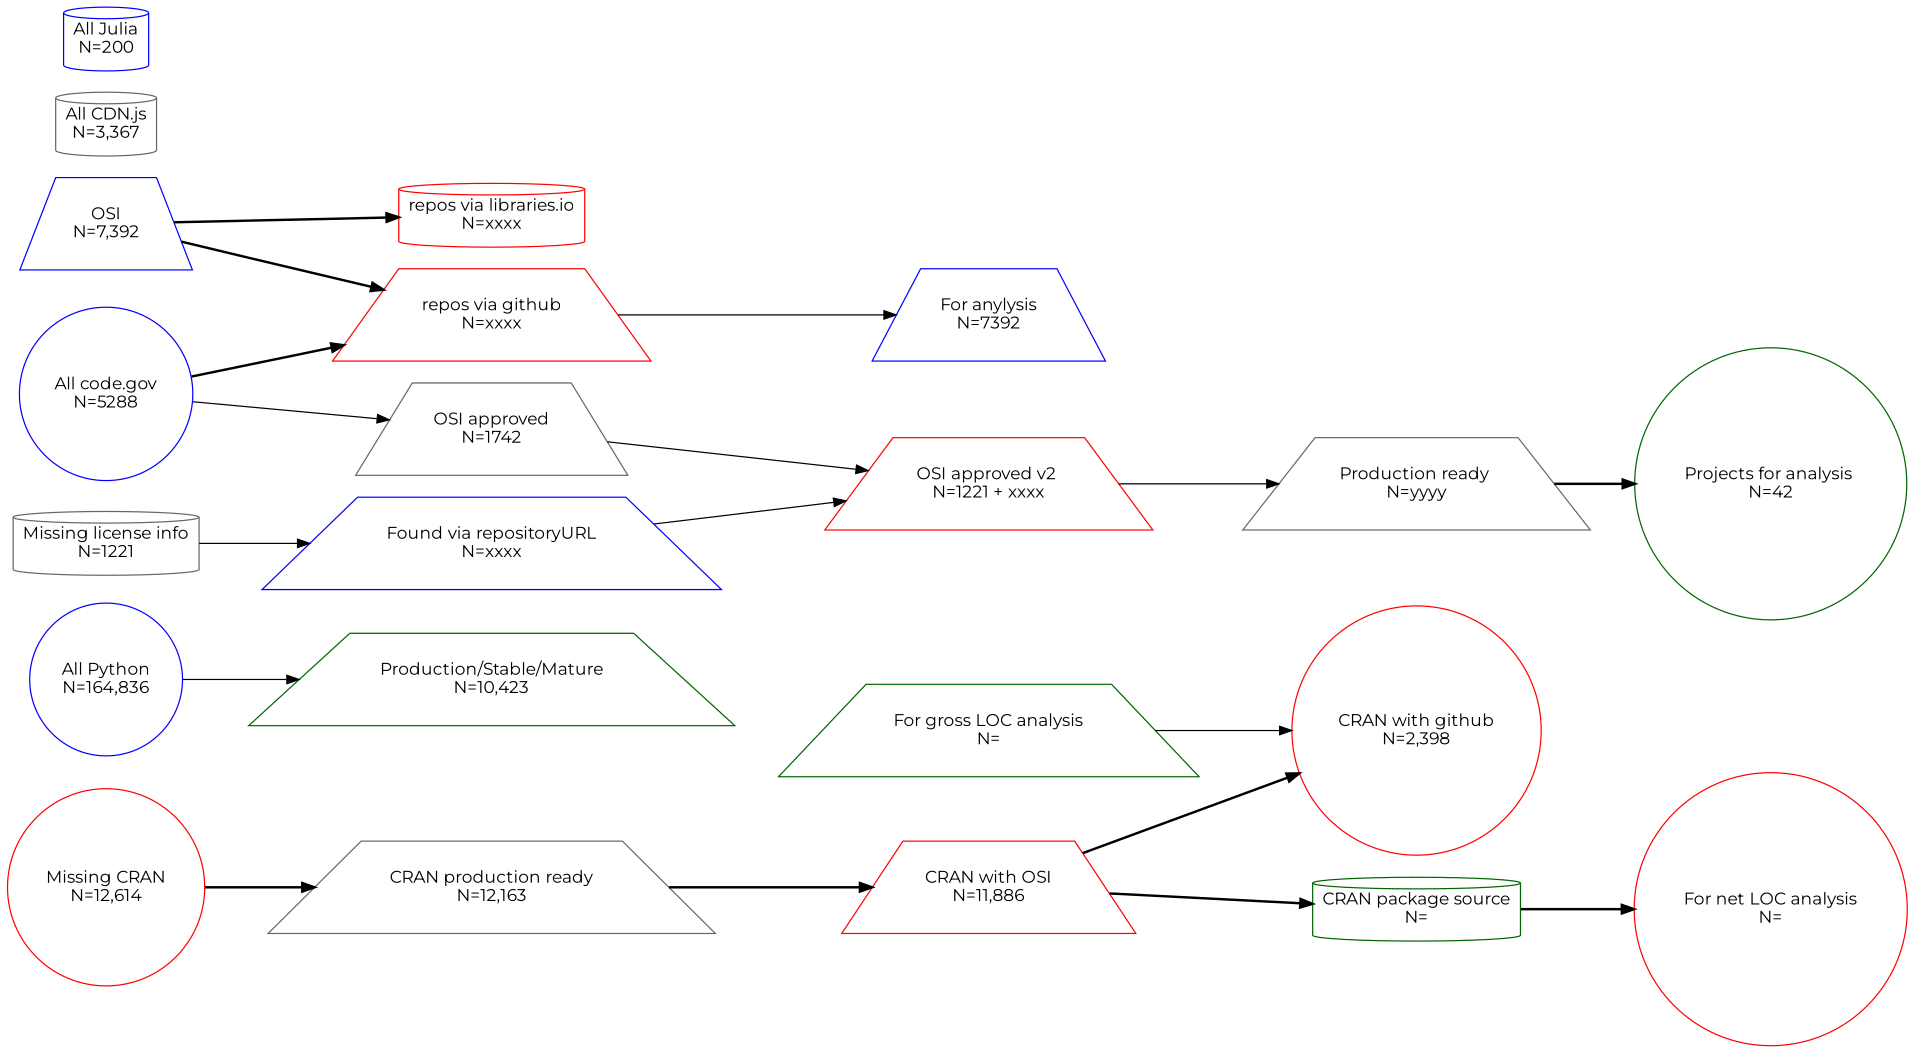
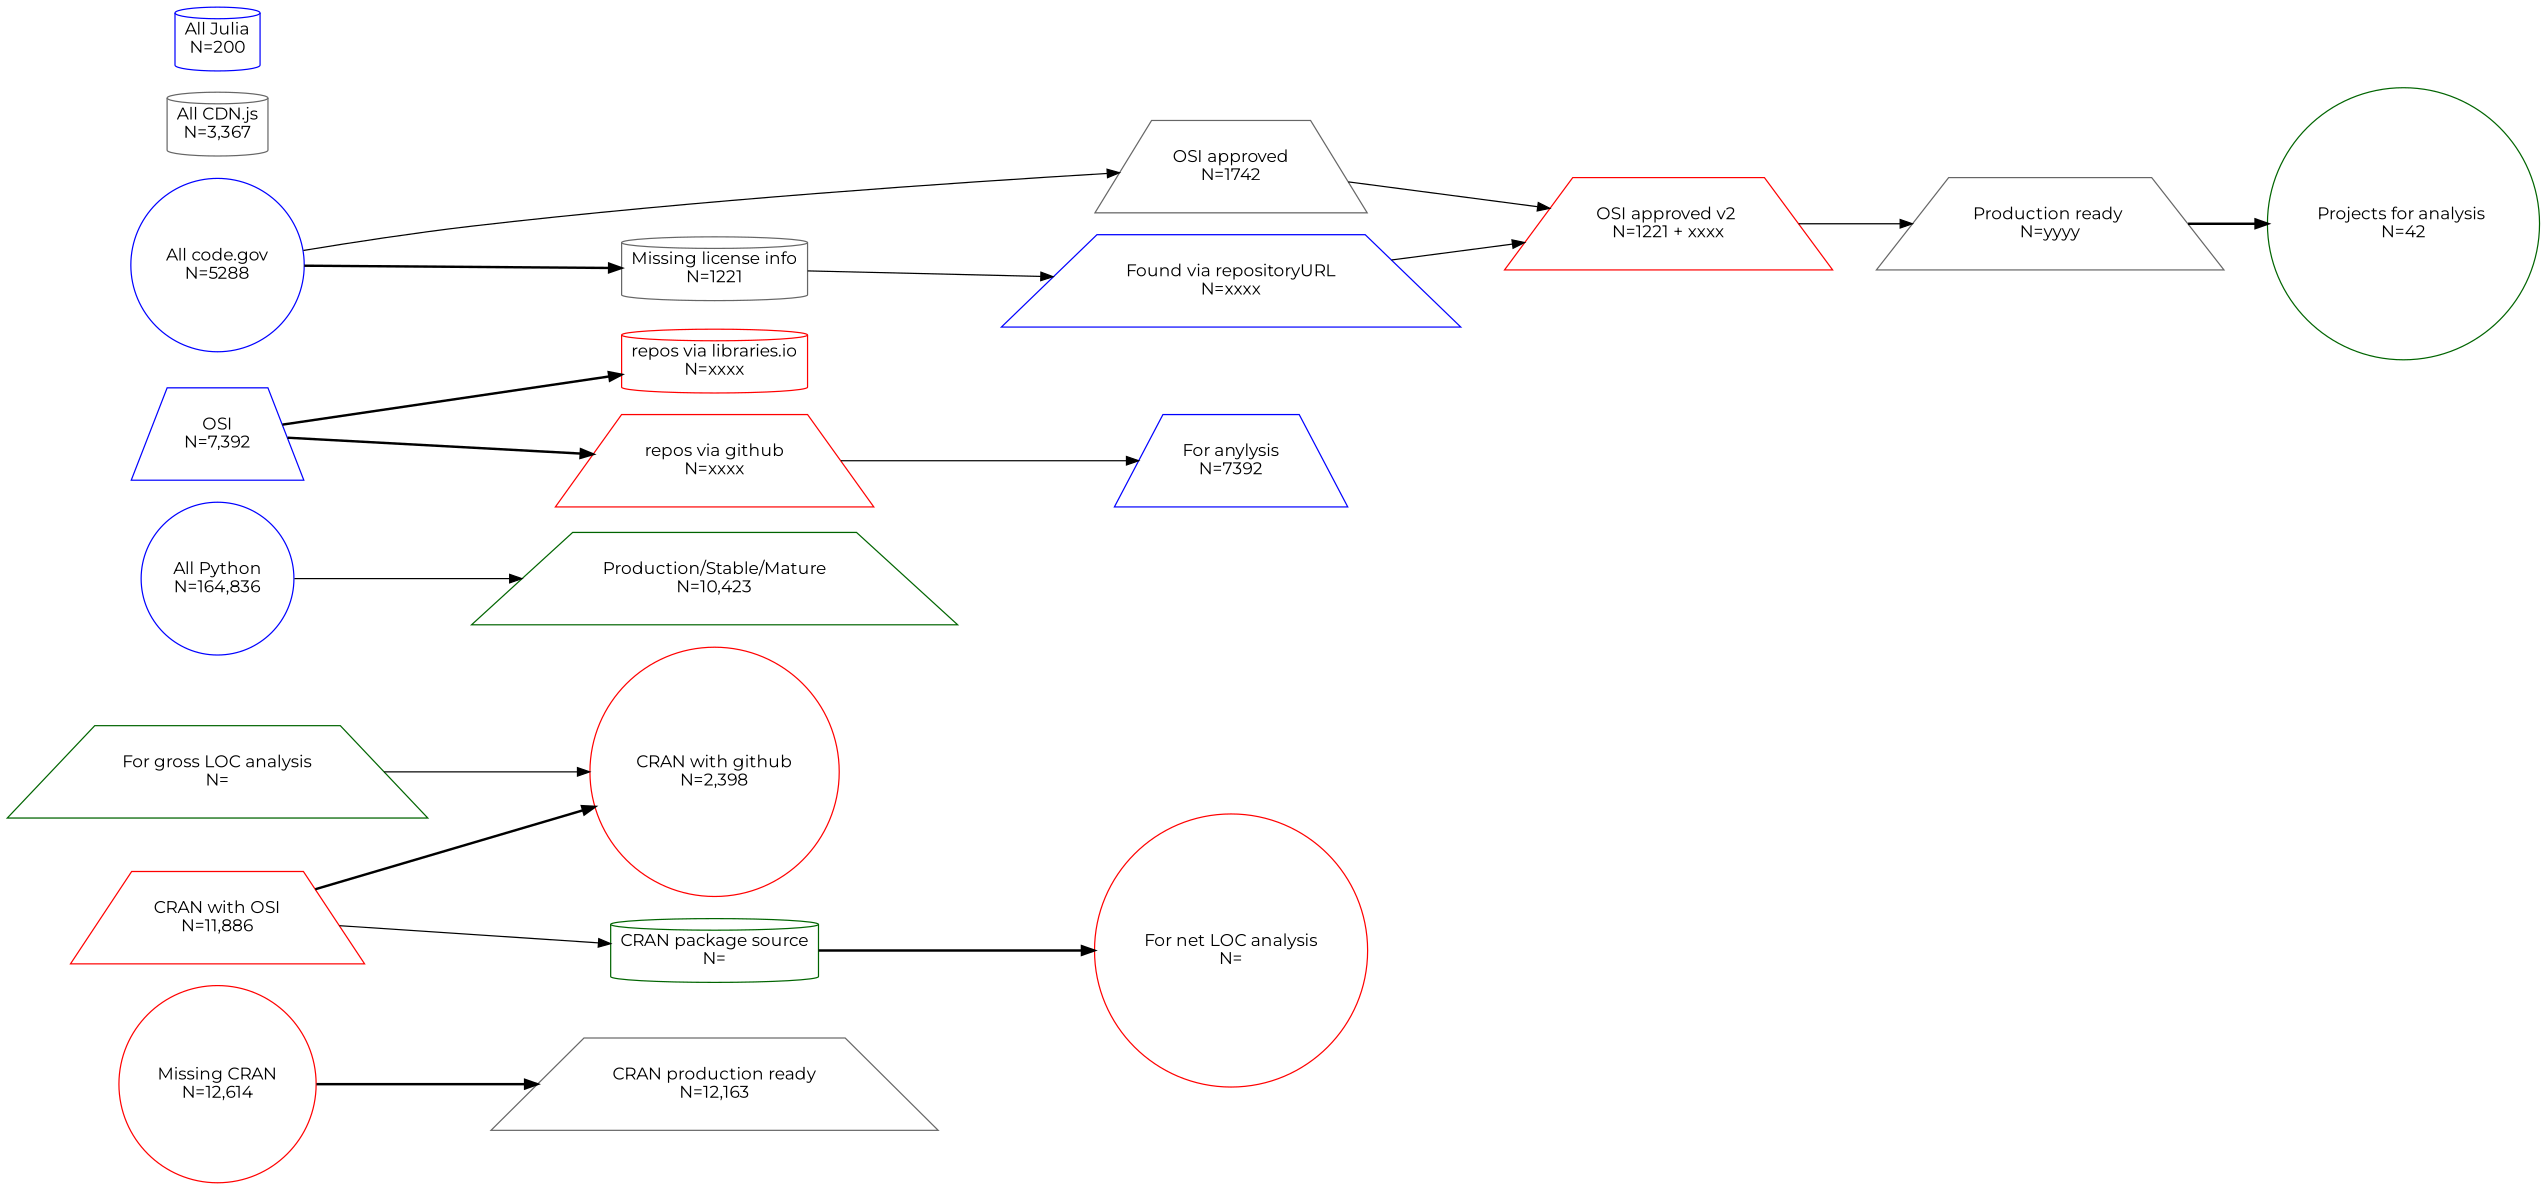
edge "All code.gov N=5288" -> "repos via github N=xxxx": now "All code.gov N=5288" -> "Missing license info N=1221"
edge "CRAN production ready N=12,163" -> "CRAN with OSI N=11,886": removed
edge "CRAN with OSI N=11,886" -> "CRAN package source N=": style bold -> solid
